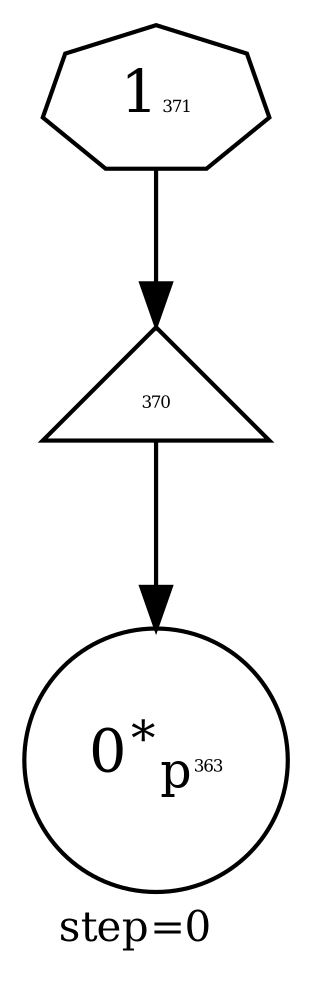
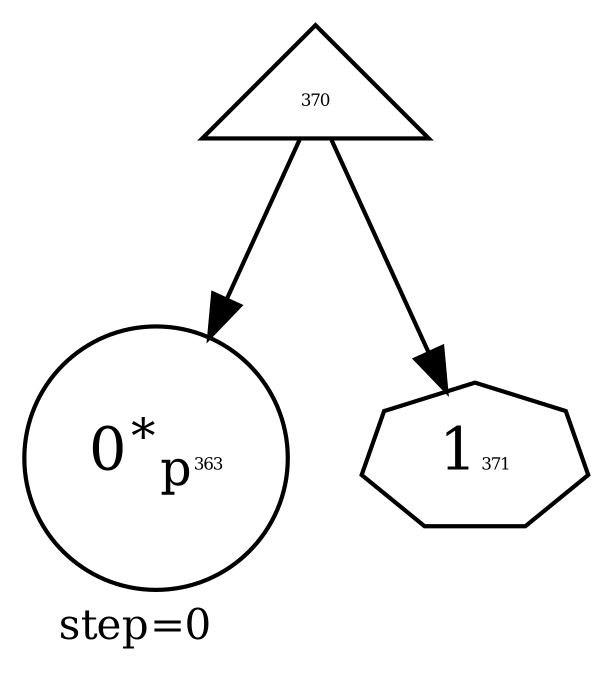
edge "1" -> "370": reversed
